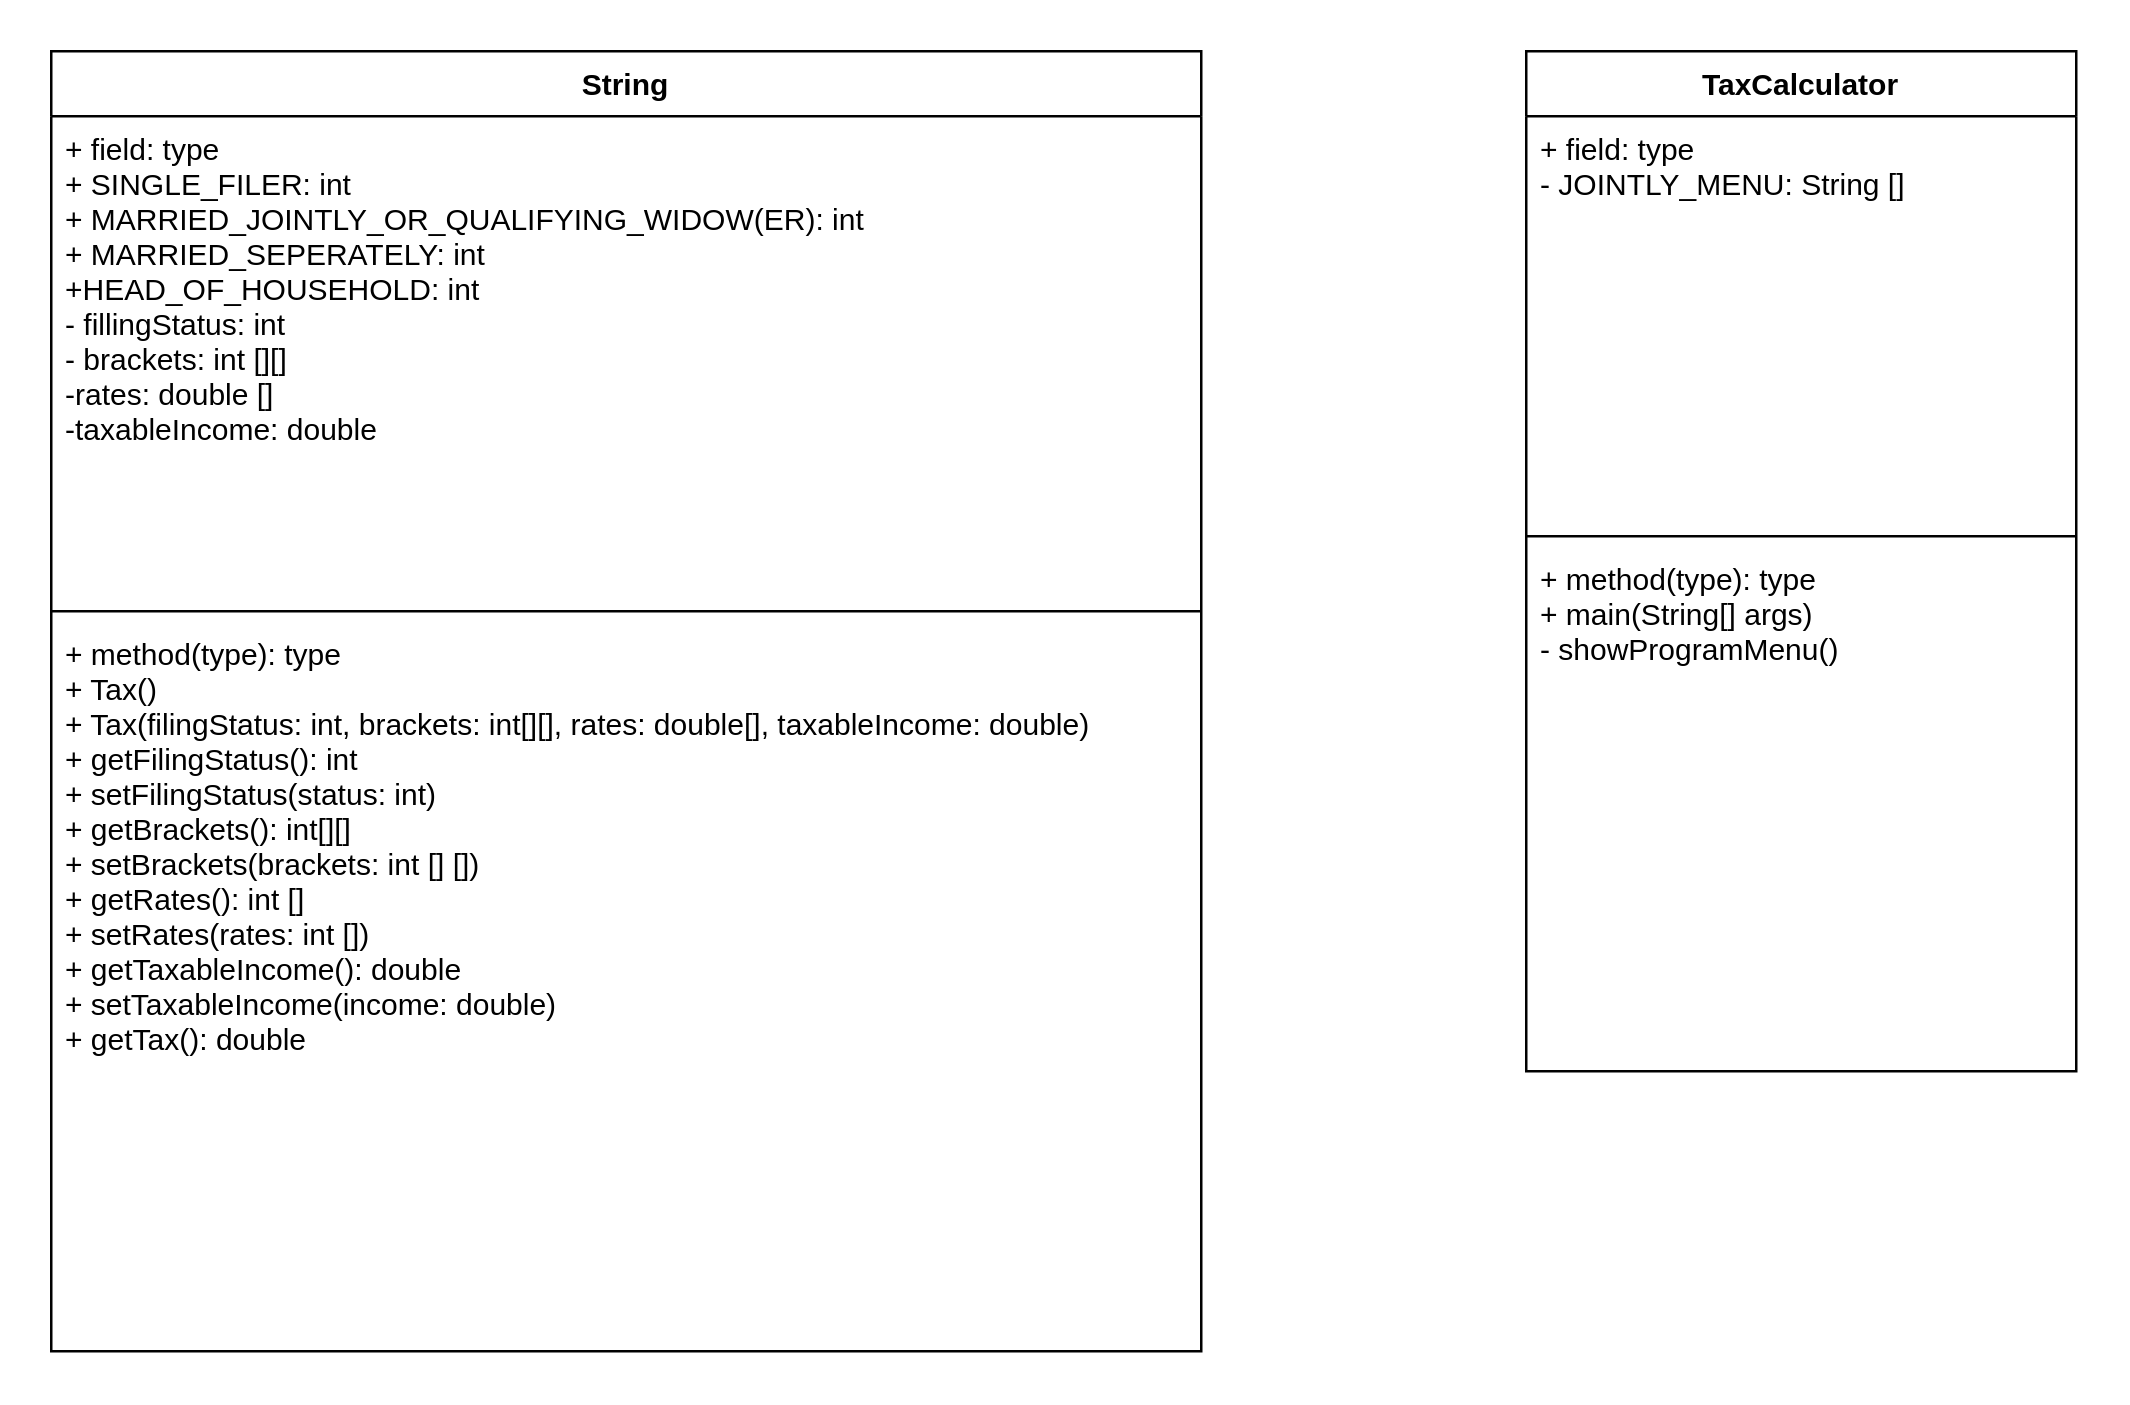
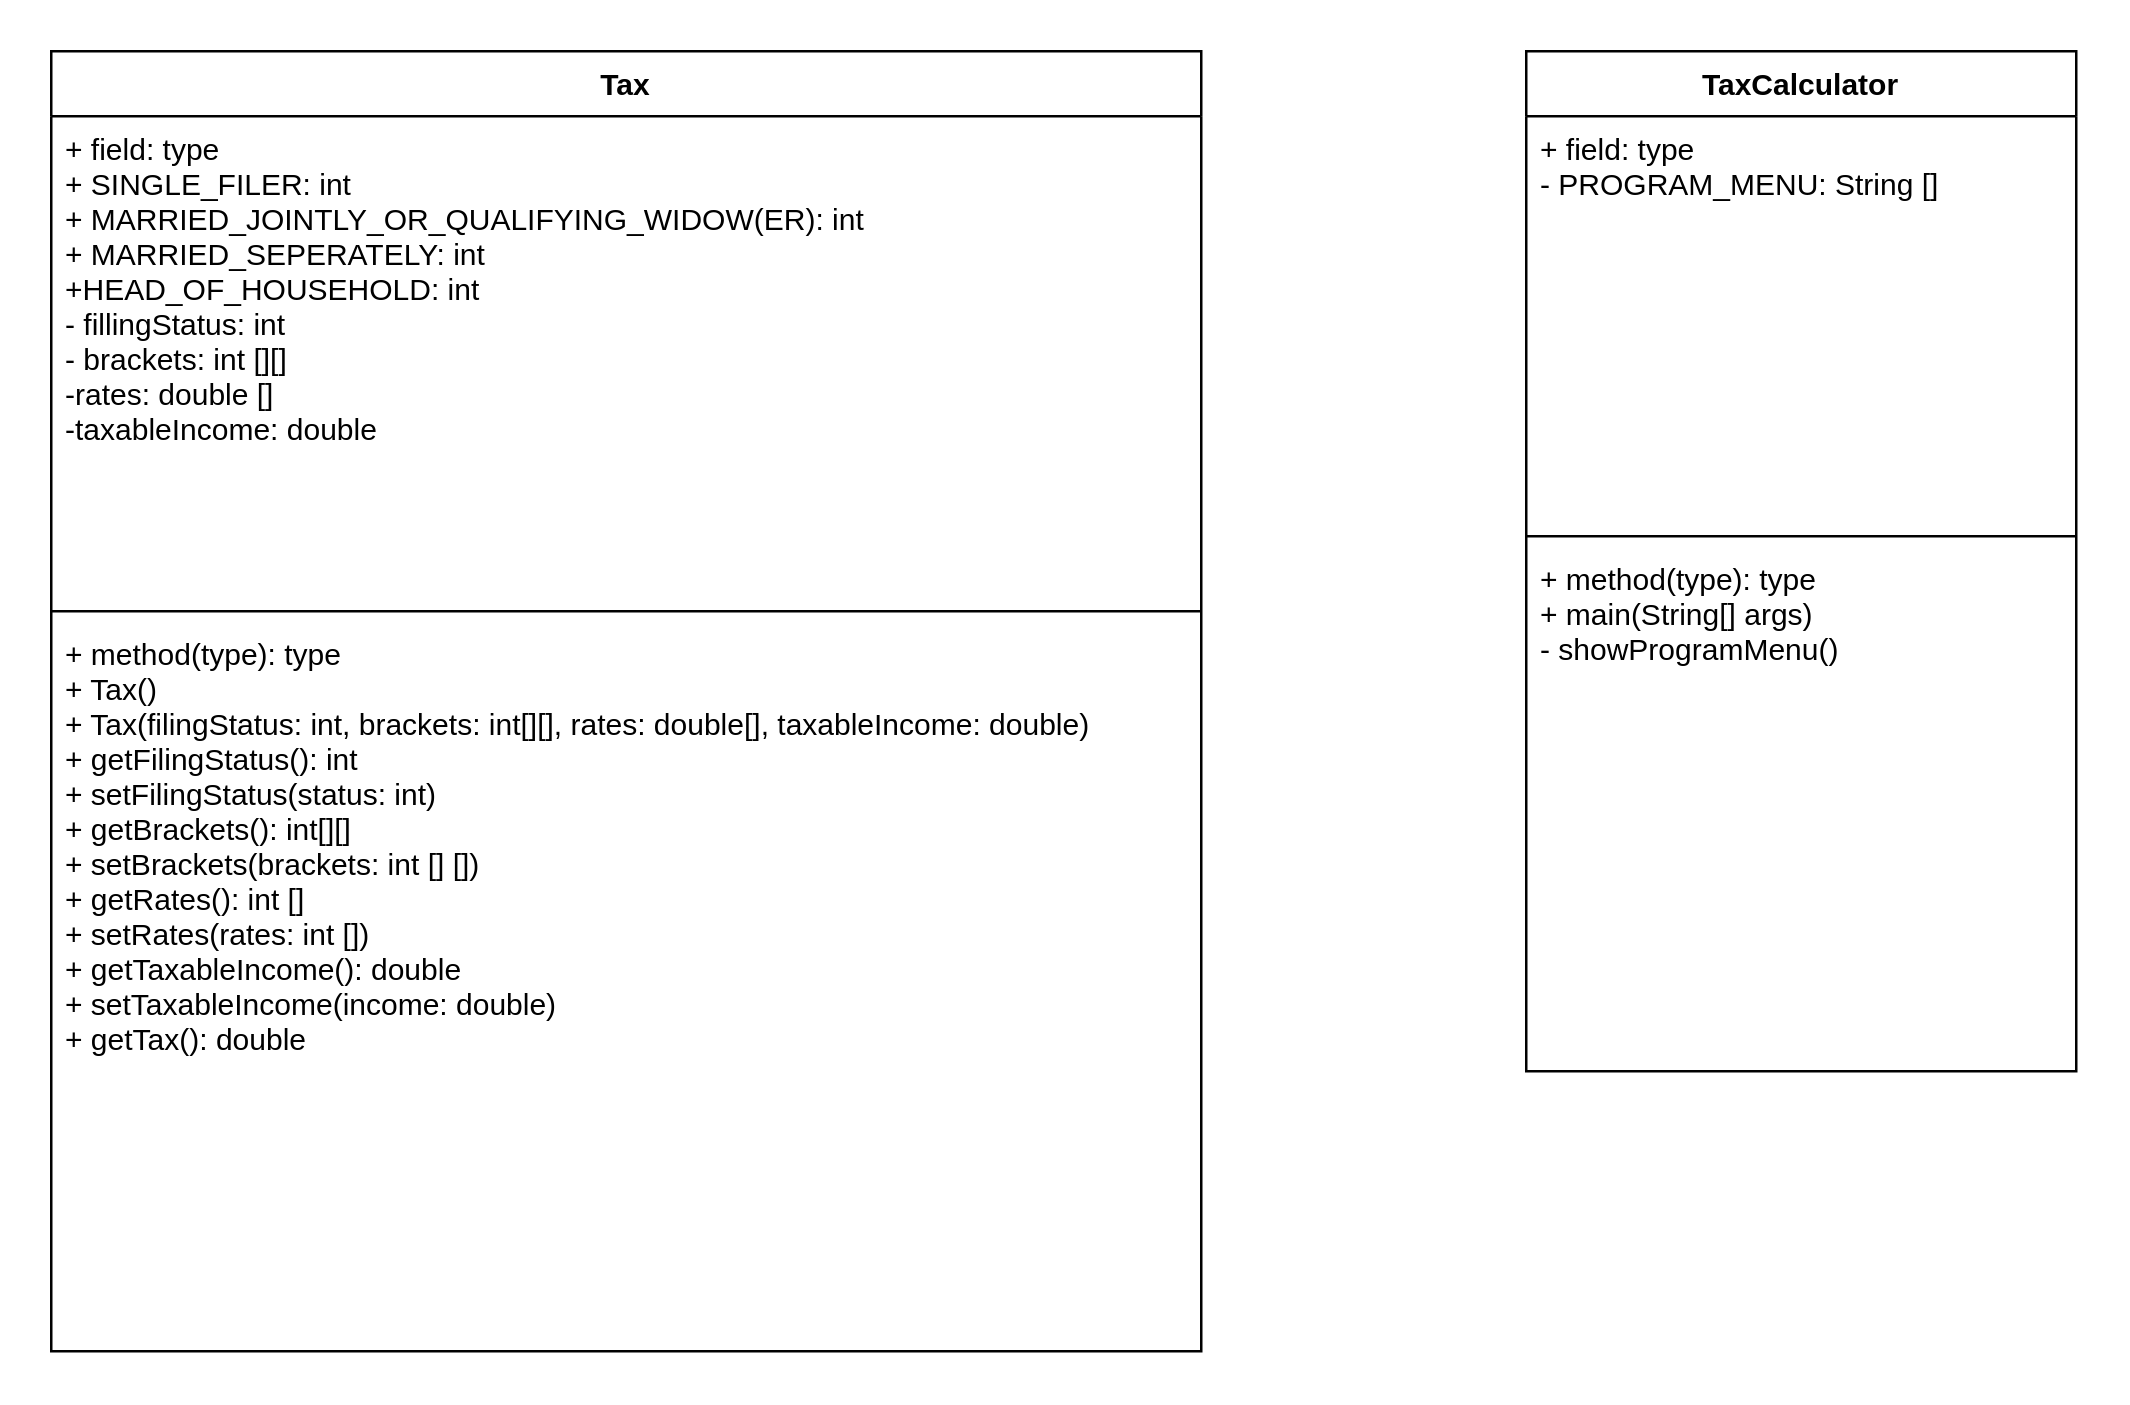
node "String": label "String" -> "Tax"
node "+ field: type - JOINTLY_MENU: String []": label "+ field: type - JOINTLY_MENU: String []" -> "+ field: type - PROGRAM_MENU: String []"
